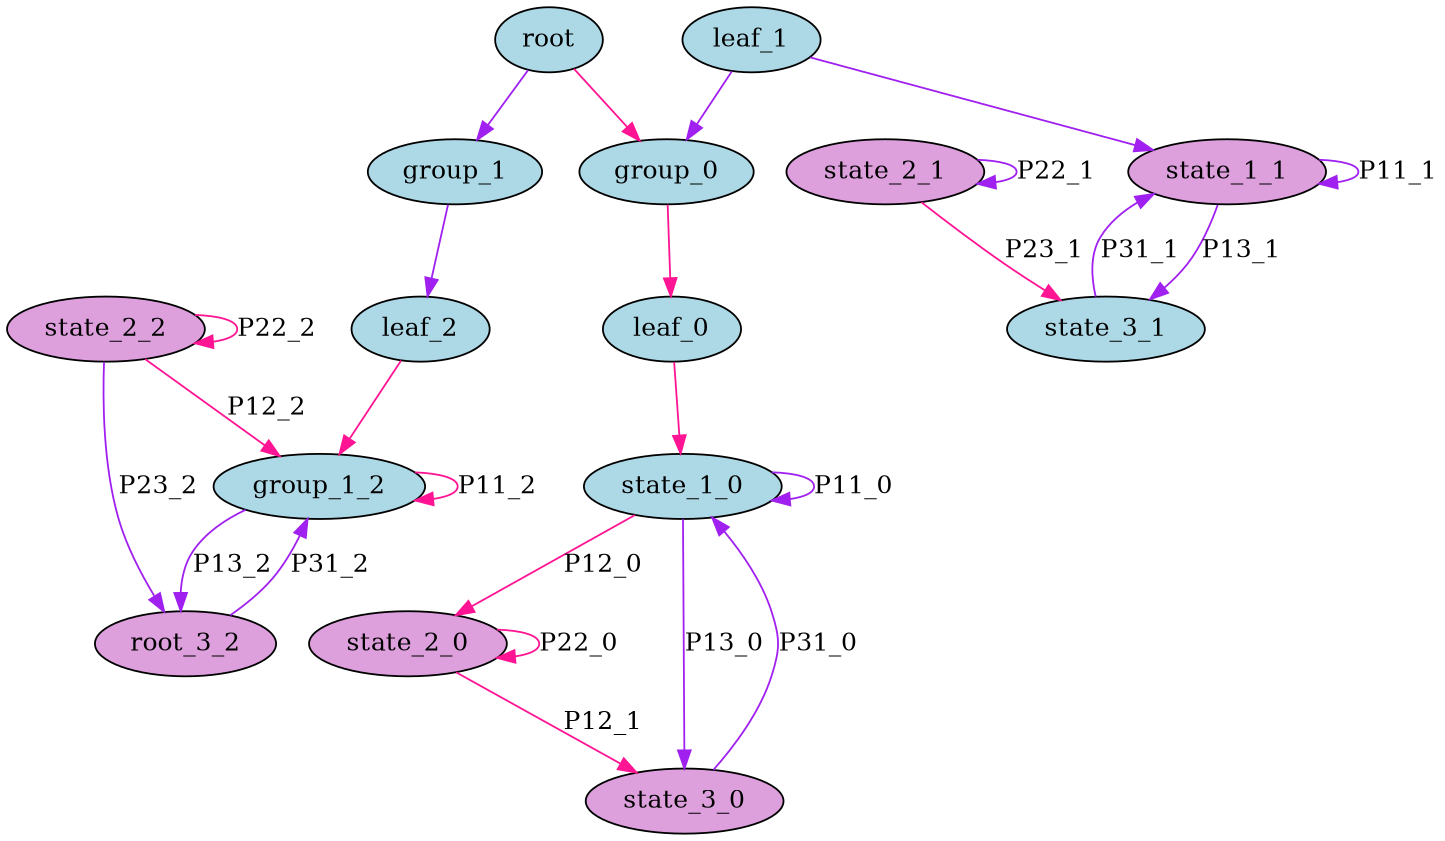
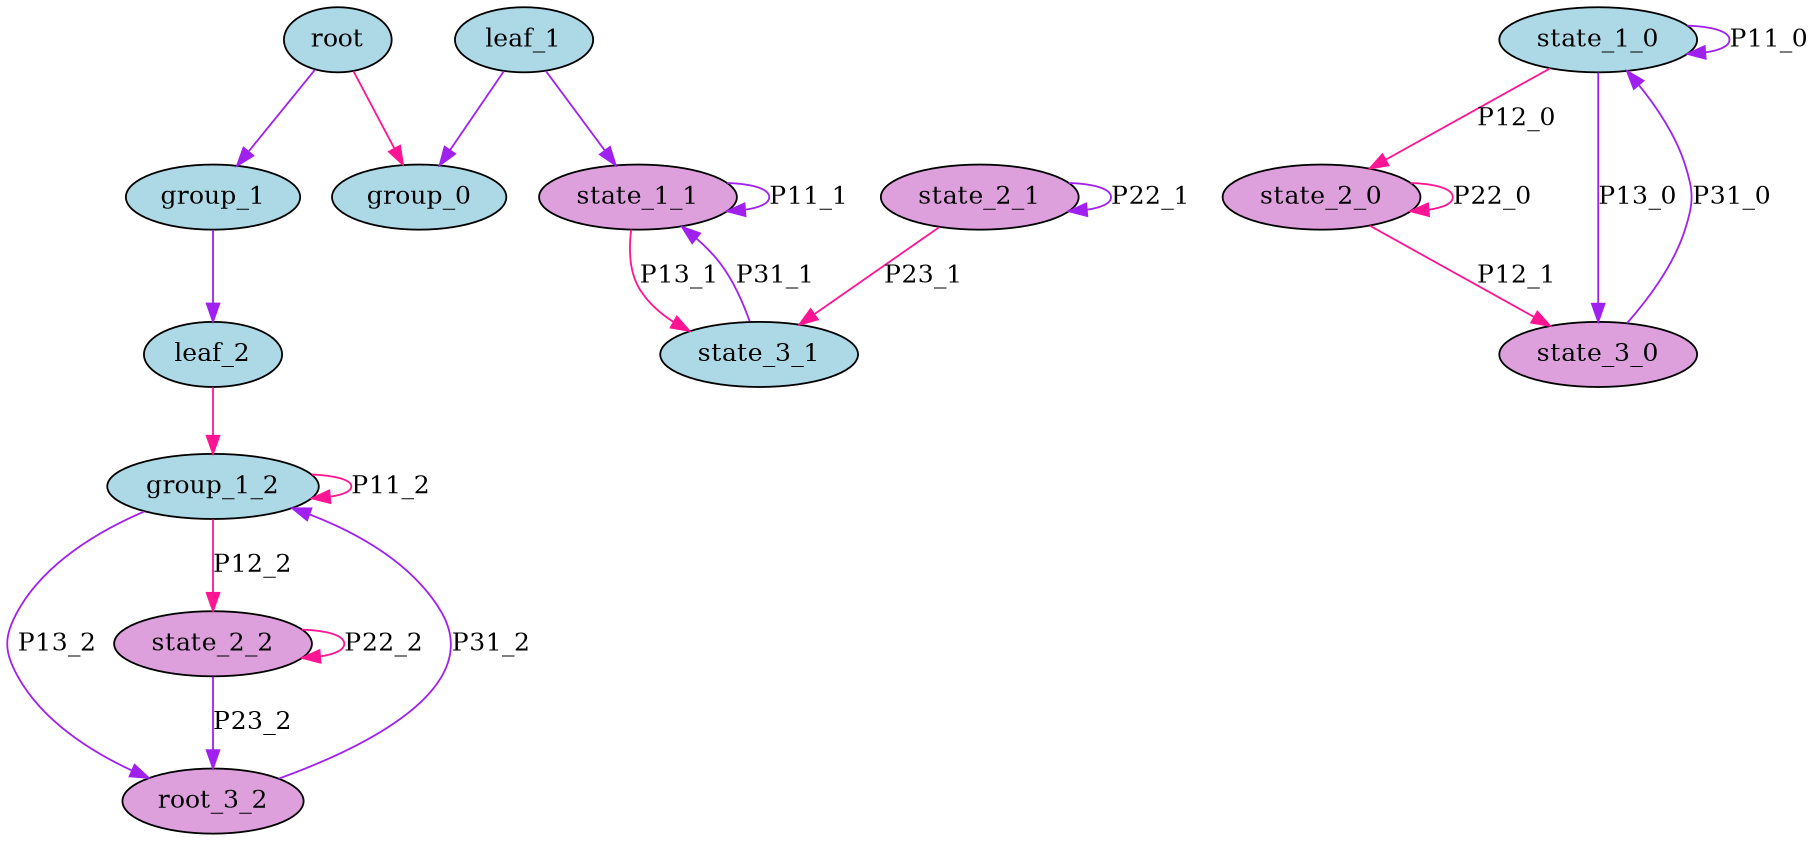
edge "state_1_1" -> "state_3_1": color purple -> deeppink
node "leaf_0": removed
edge "state_2_2" -> "group_1_2": reversed
